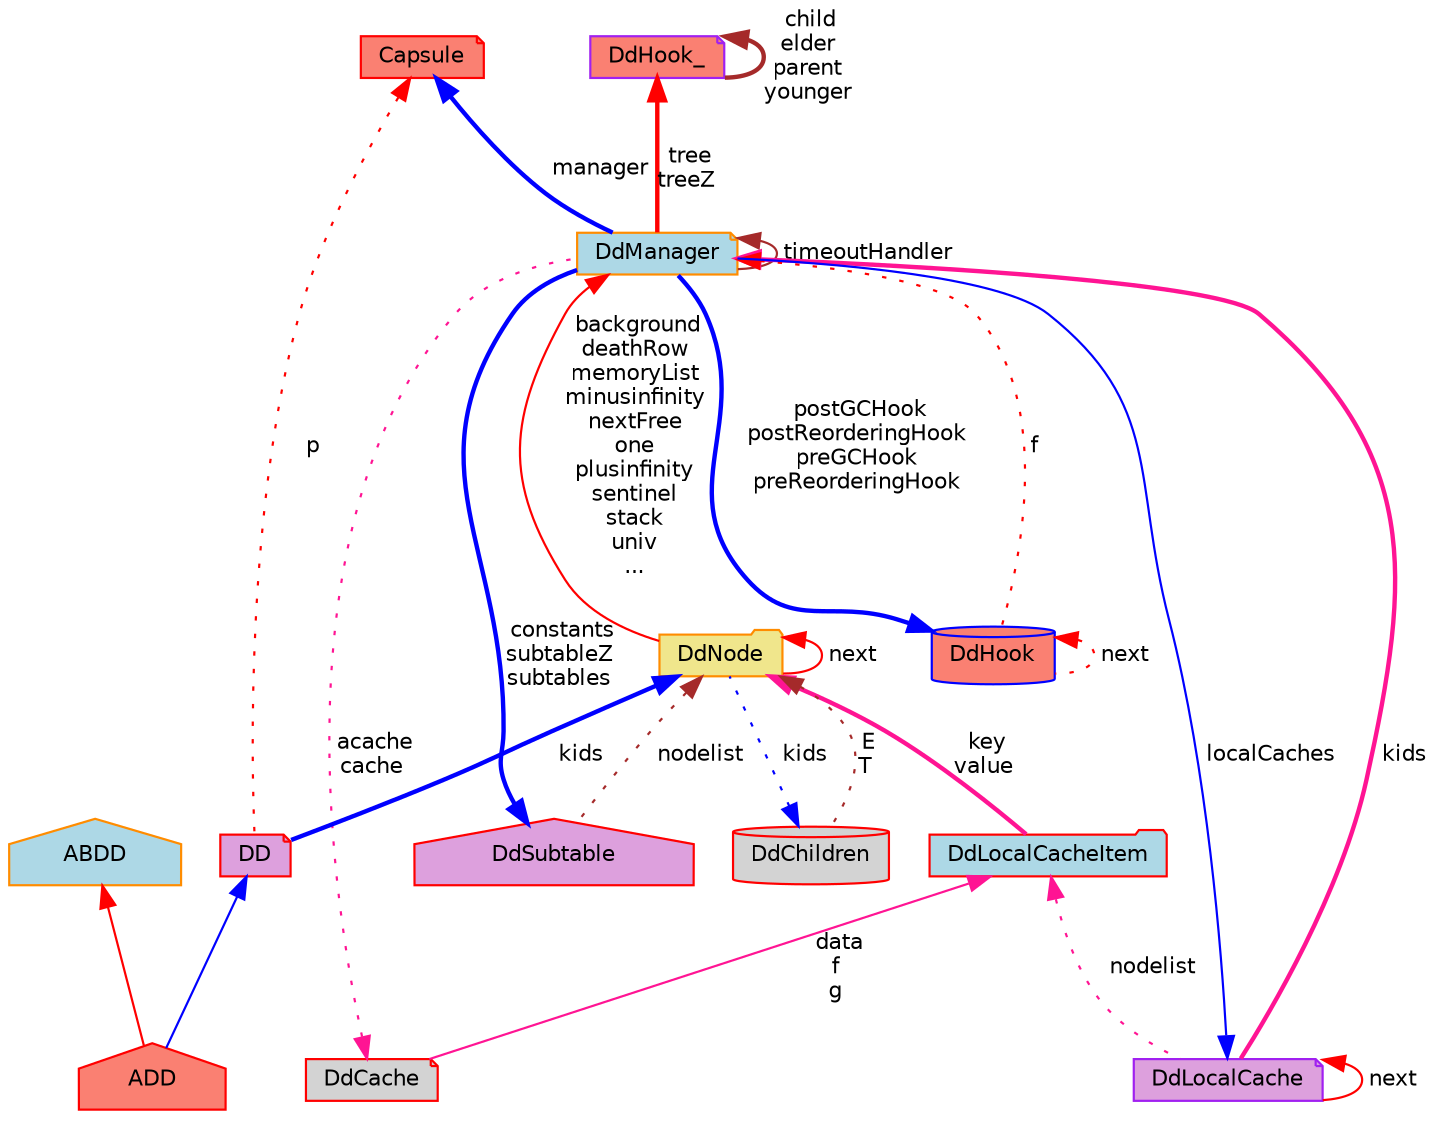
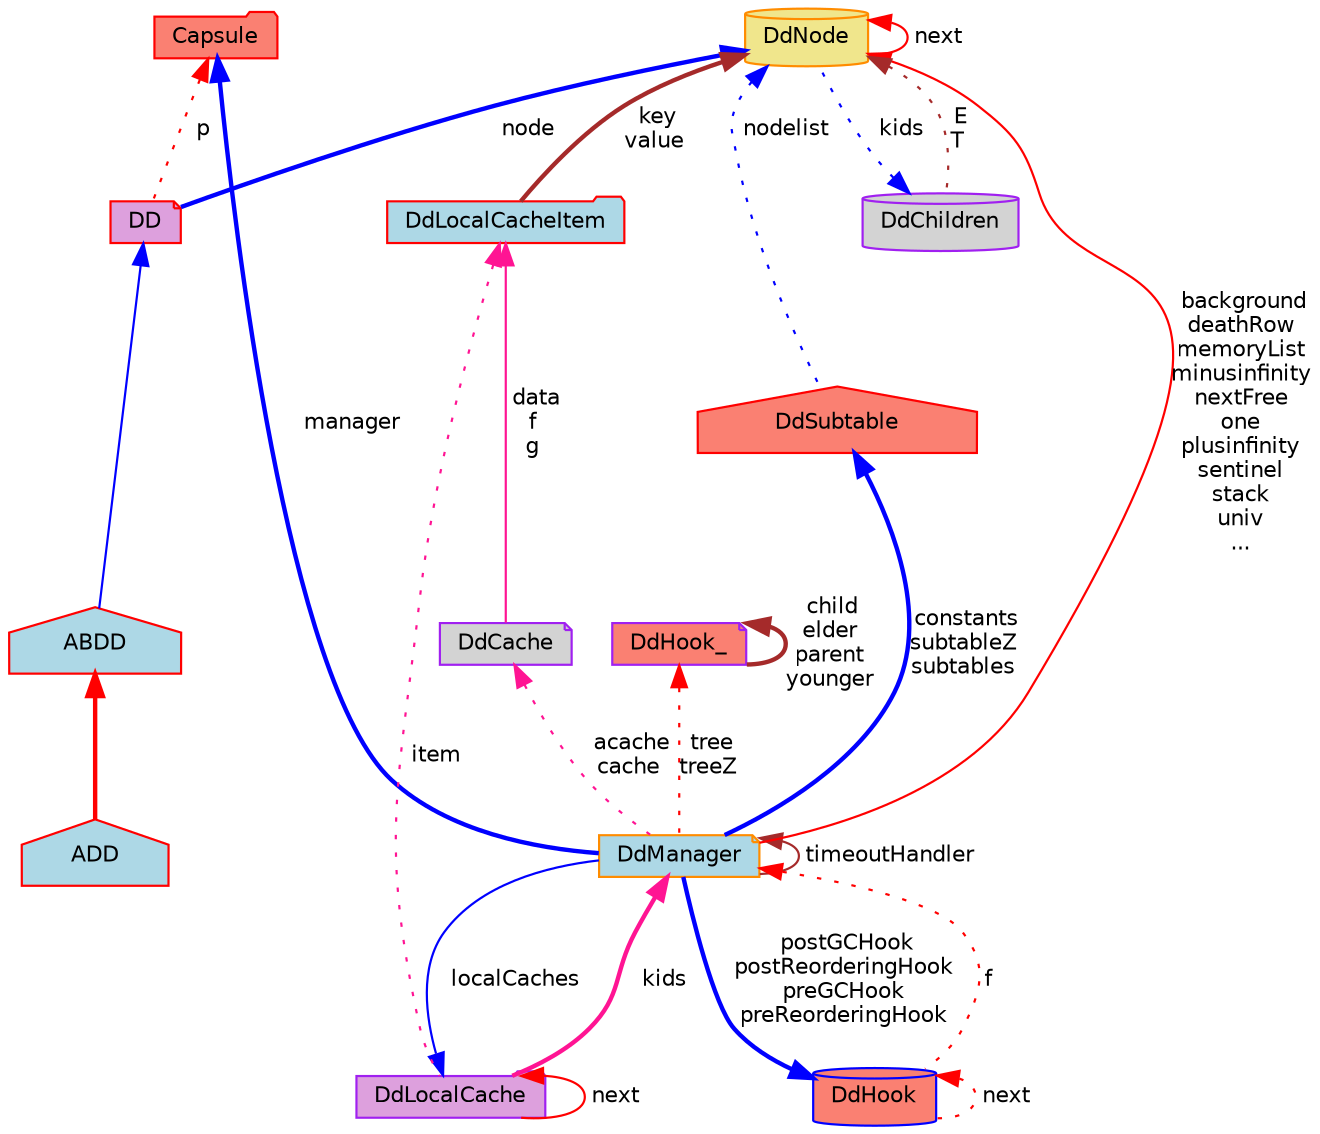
node "Capsule": shape note -> folder
edge "DdManager" -> "DdHook_": style bold -> dotted
edge "DdNode" -> "DdManager": reversed
node "DdNode": shape folder -> cylinder
edge "DdLocalCacheItem" -> "DdNode": color deeppink -> brown
edge "DD" -> "DdNode": label " kids" -> " node"
edge "DdSubtable" -> "DdNode": color brown -> blue
node "ABDD": color darkorange -> red
node "DdSubtable": fillcolor plum -> salmon
node "DdChildren": color red -> purple
edge "DdLocalCache" -> "DdLocalCacheItem": label " nodelist" -> " item"
edge "ADD" -> "DD": now "ABDD" -> "DD"
edge "ADD" -> "ABDD": style solid -> bold
node "ADD": fillcolor salmon -> lightblue
node "DdCache": color red -> purple
node "DdLocalCache": shape note -> folder
